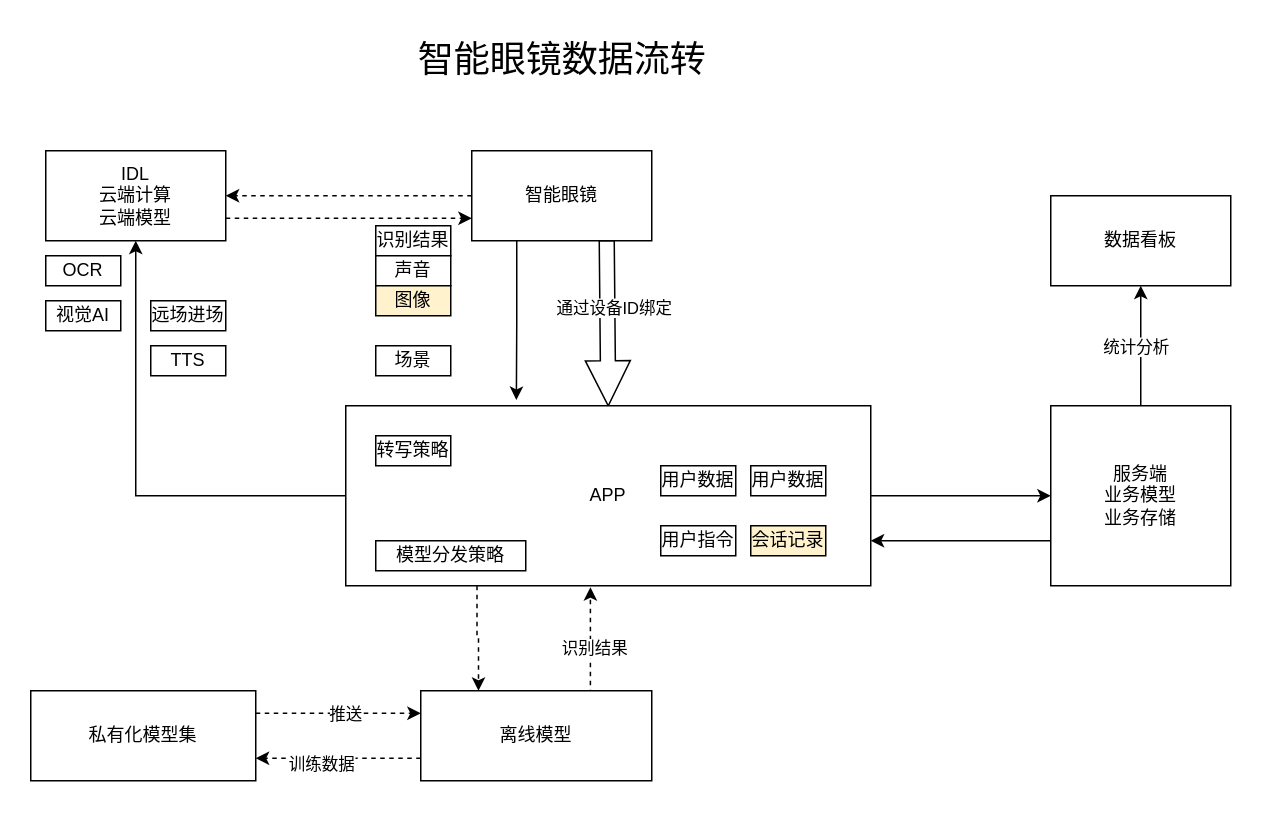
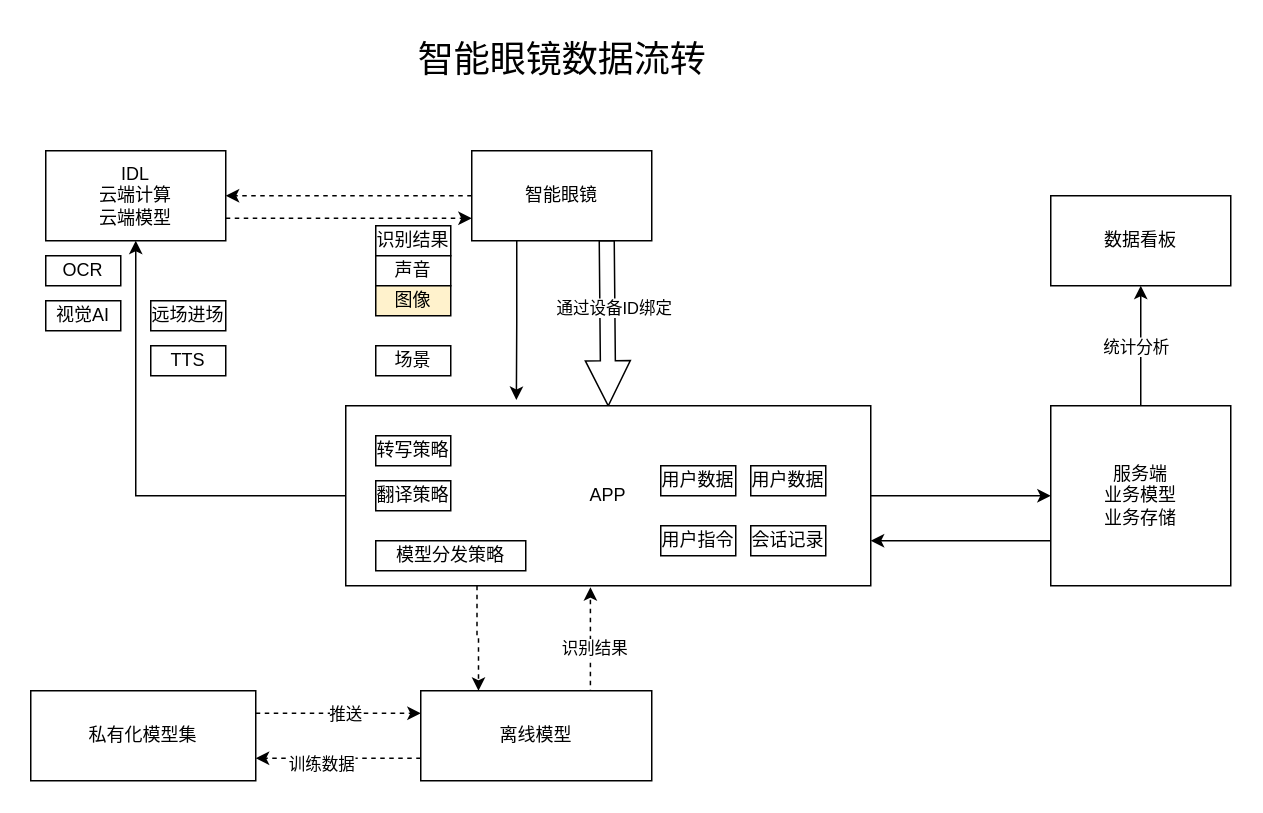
node "翻译策略": added
node "会话记录": fillcolor #fff2cc -> #ffffff
